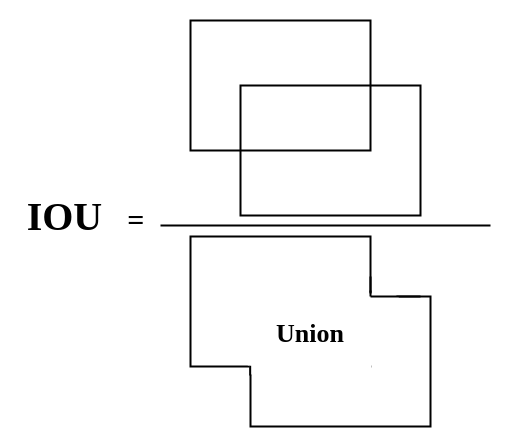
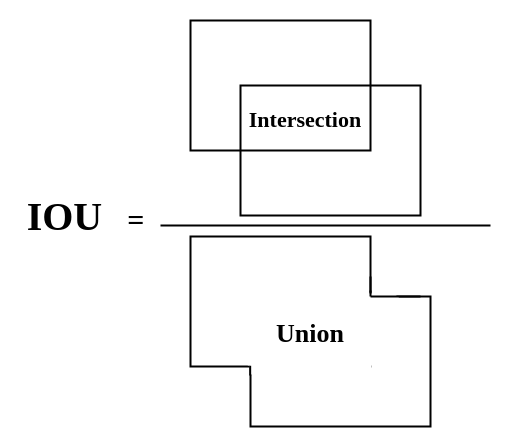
node "Intersection": added
